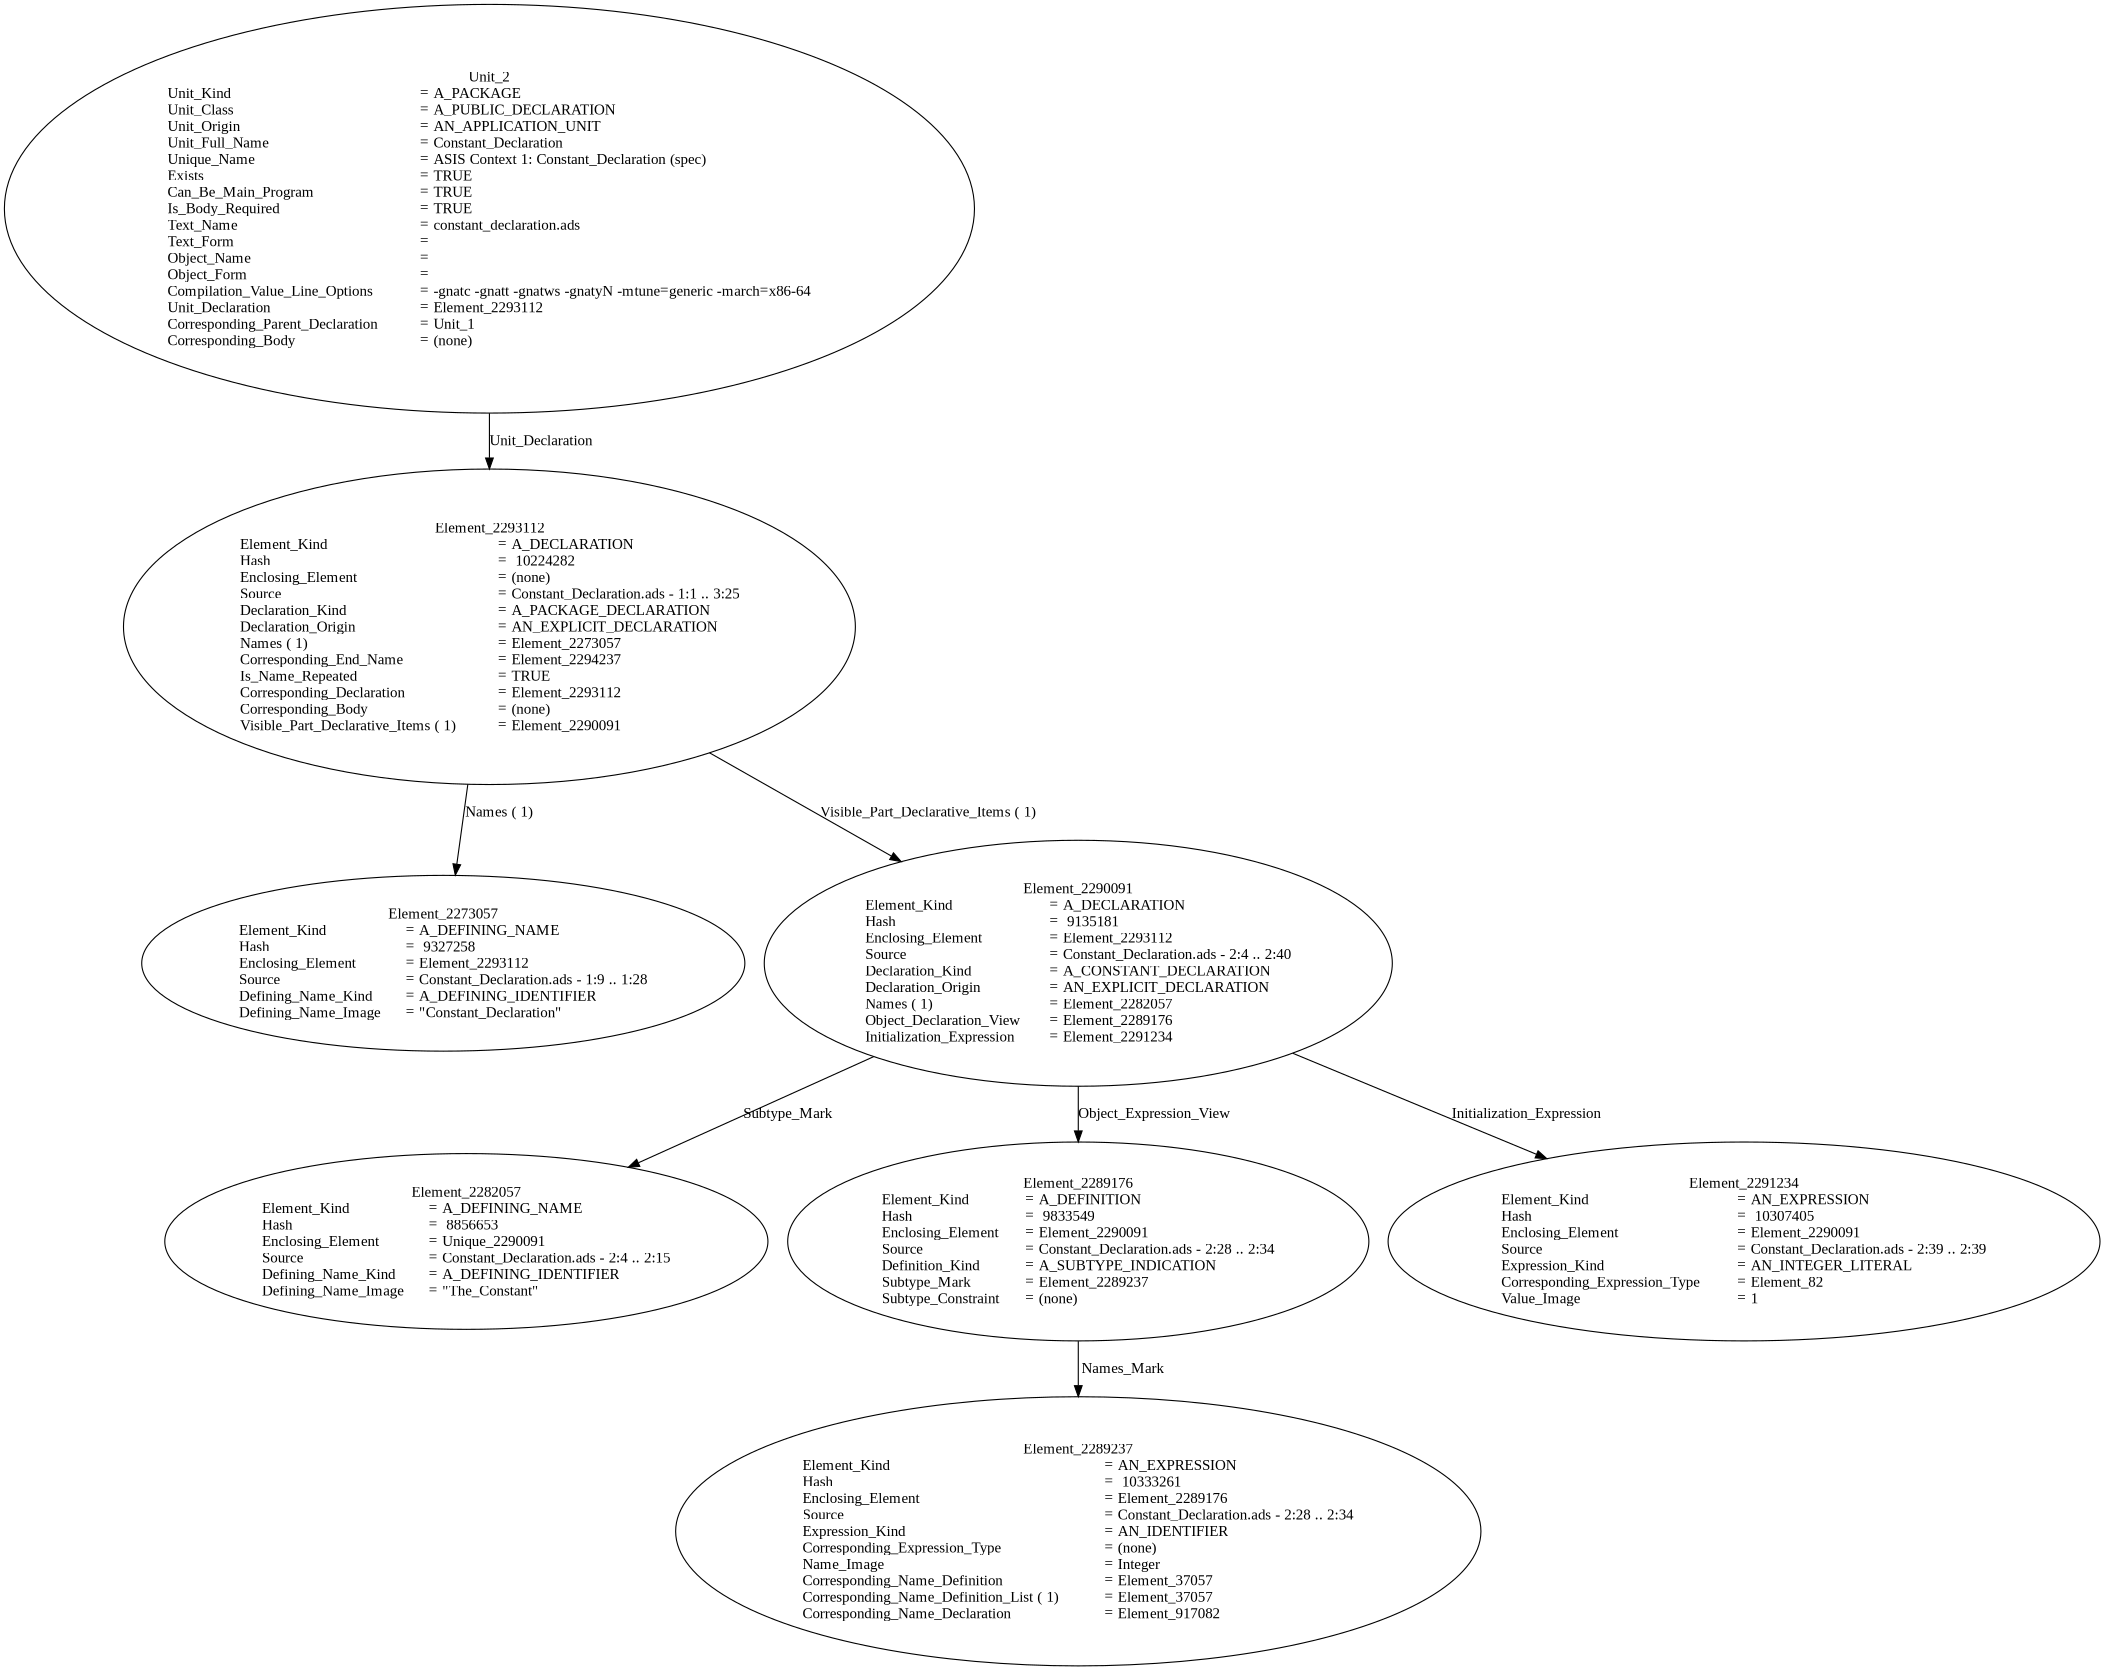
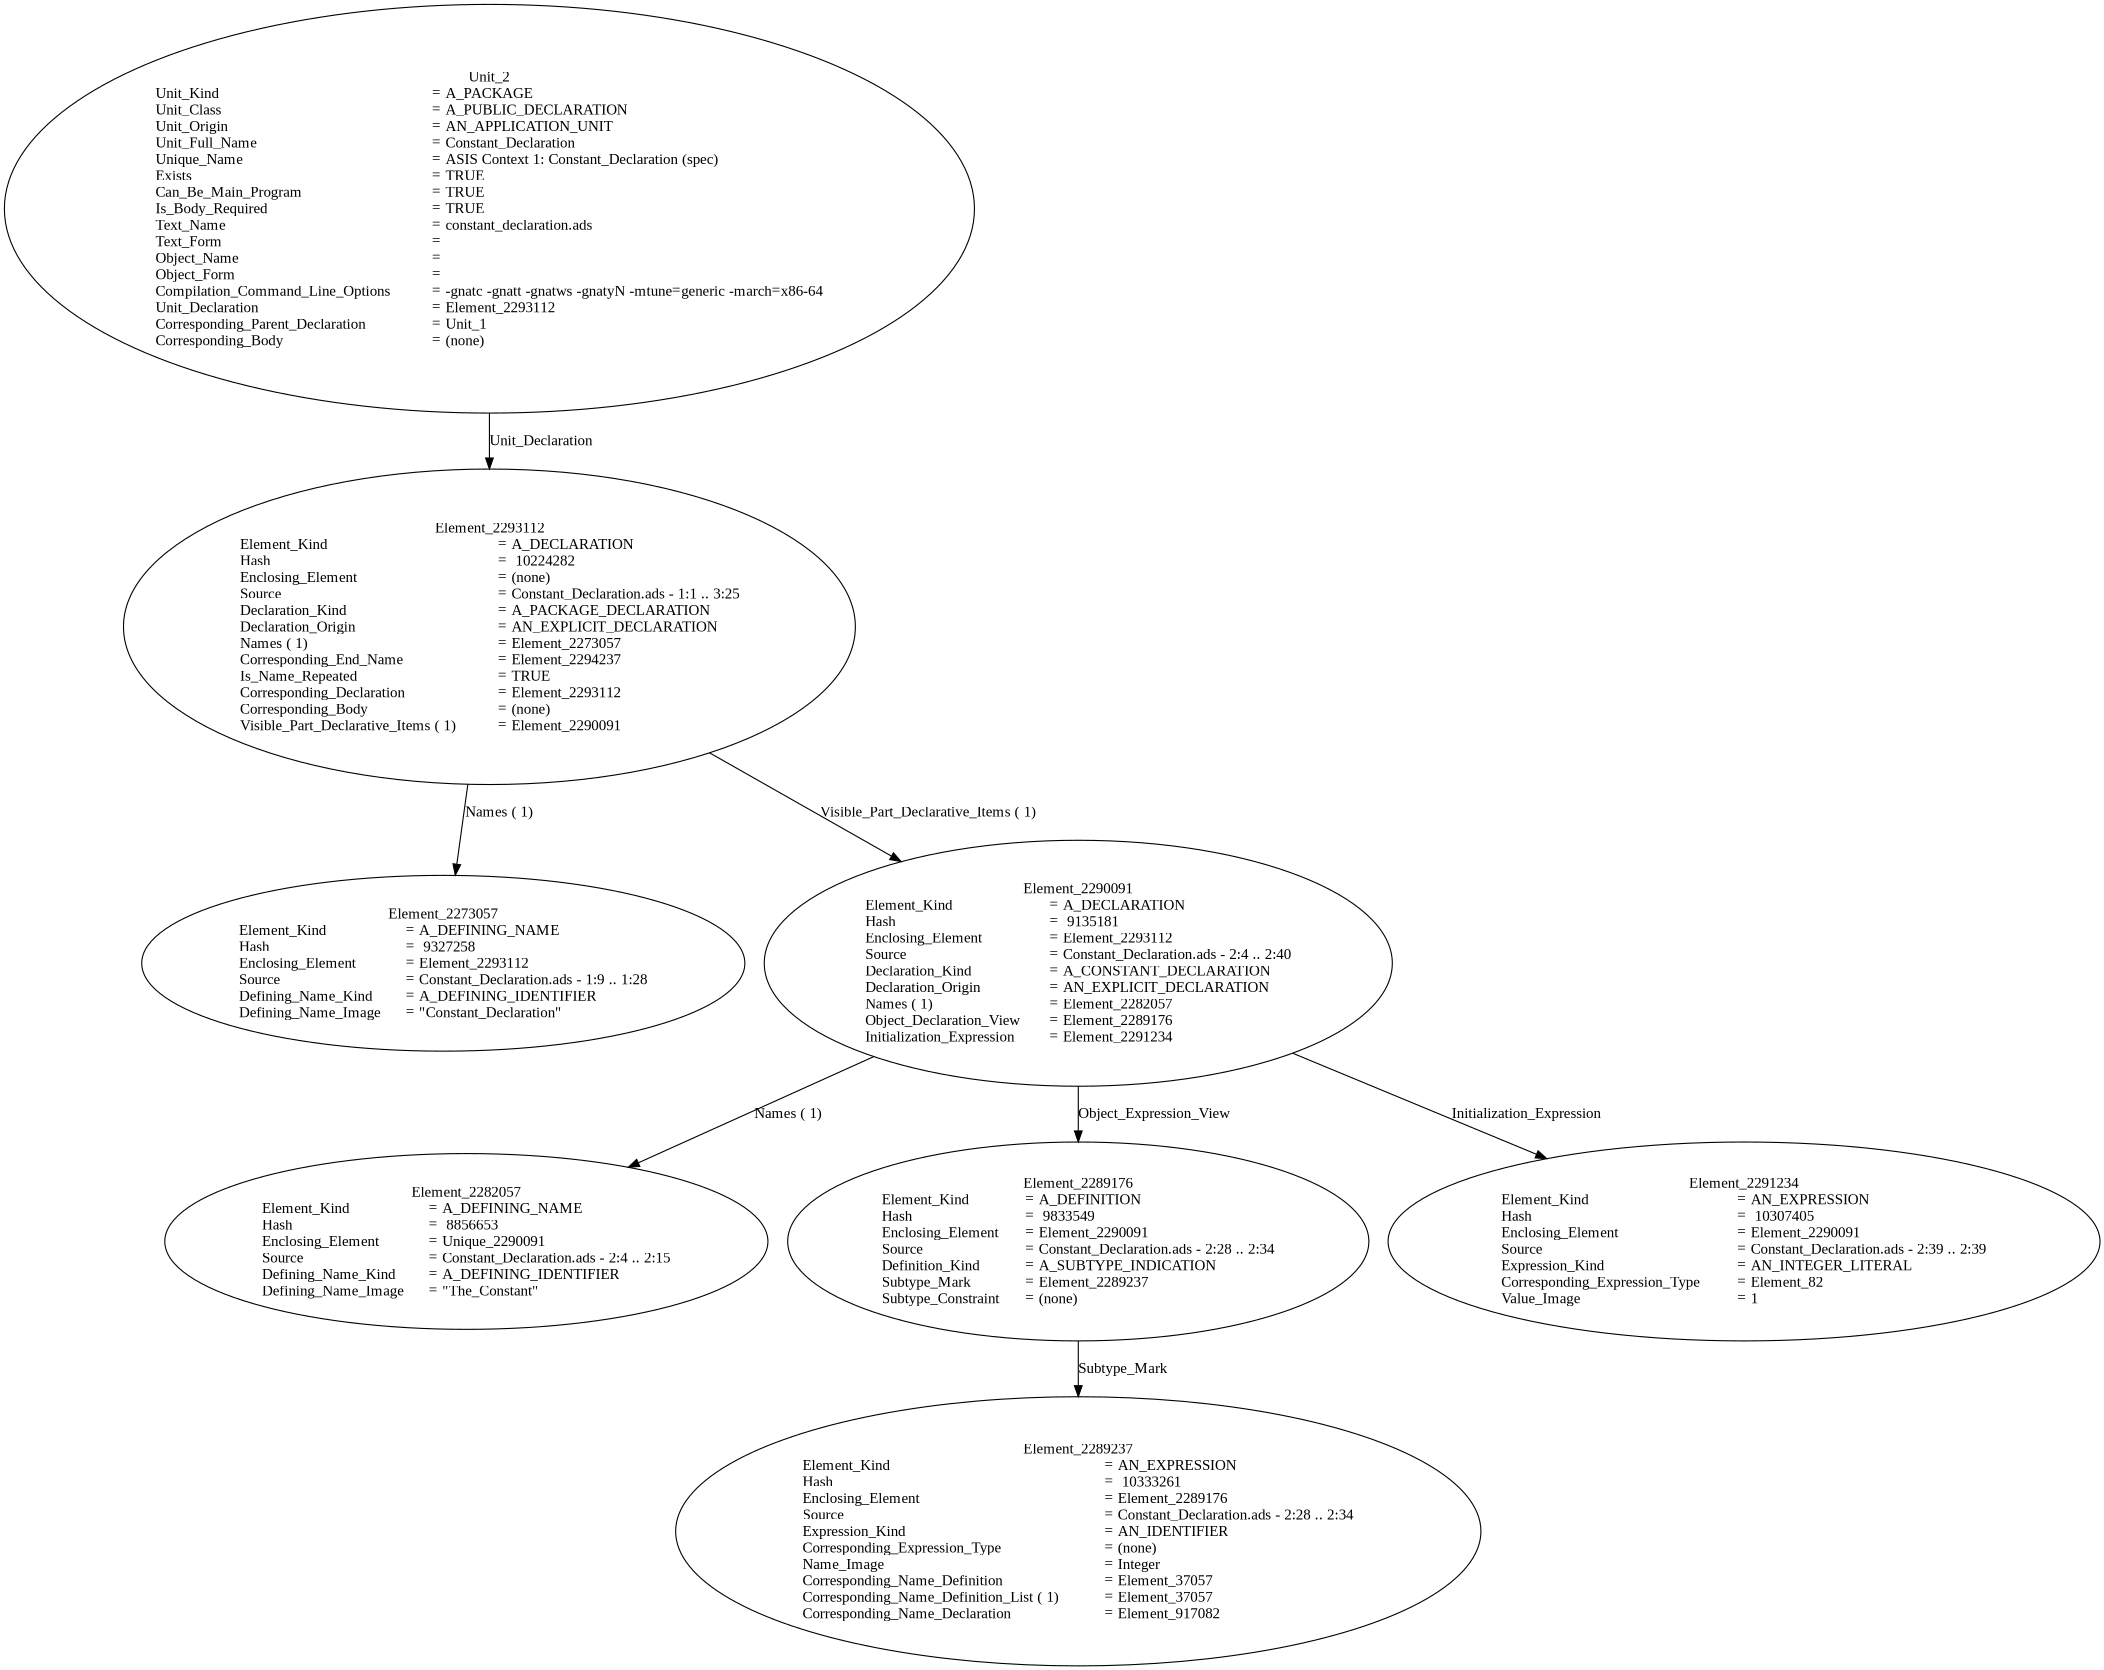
node "Unit_2": text "Compilation_Value_Line_Options" -> "Compilation_Command_Line_Options"
edge "Element_2290091" -> "Element_2282057": label "Subtype_Mark" -> "Names ( 1)"
edge "Element_2289176" -> "Element_2289237": label "Names_Mark" -> "Subtype_Mark"
